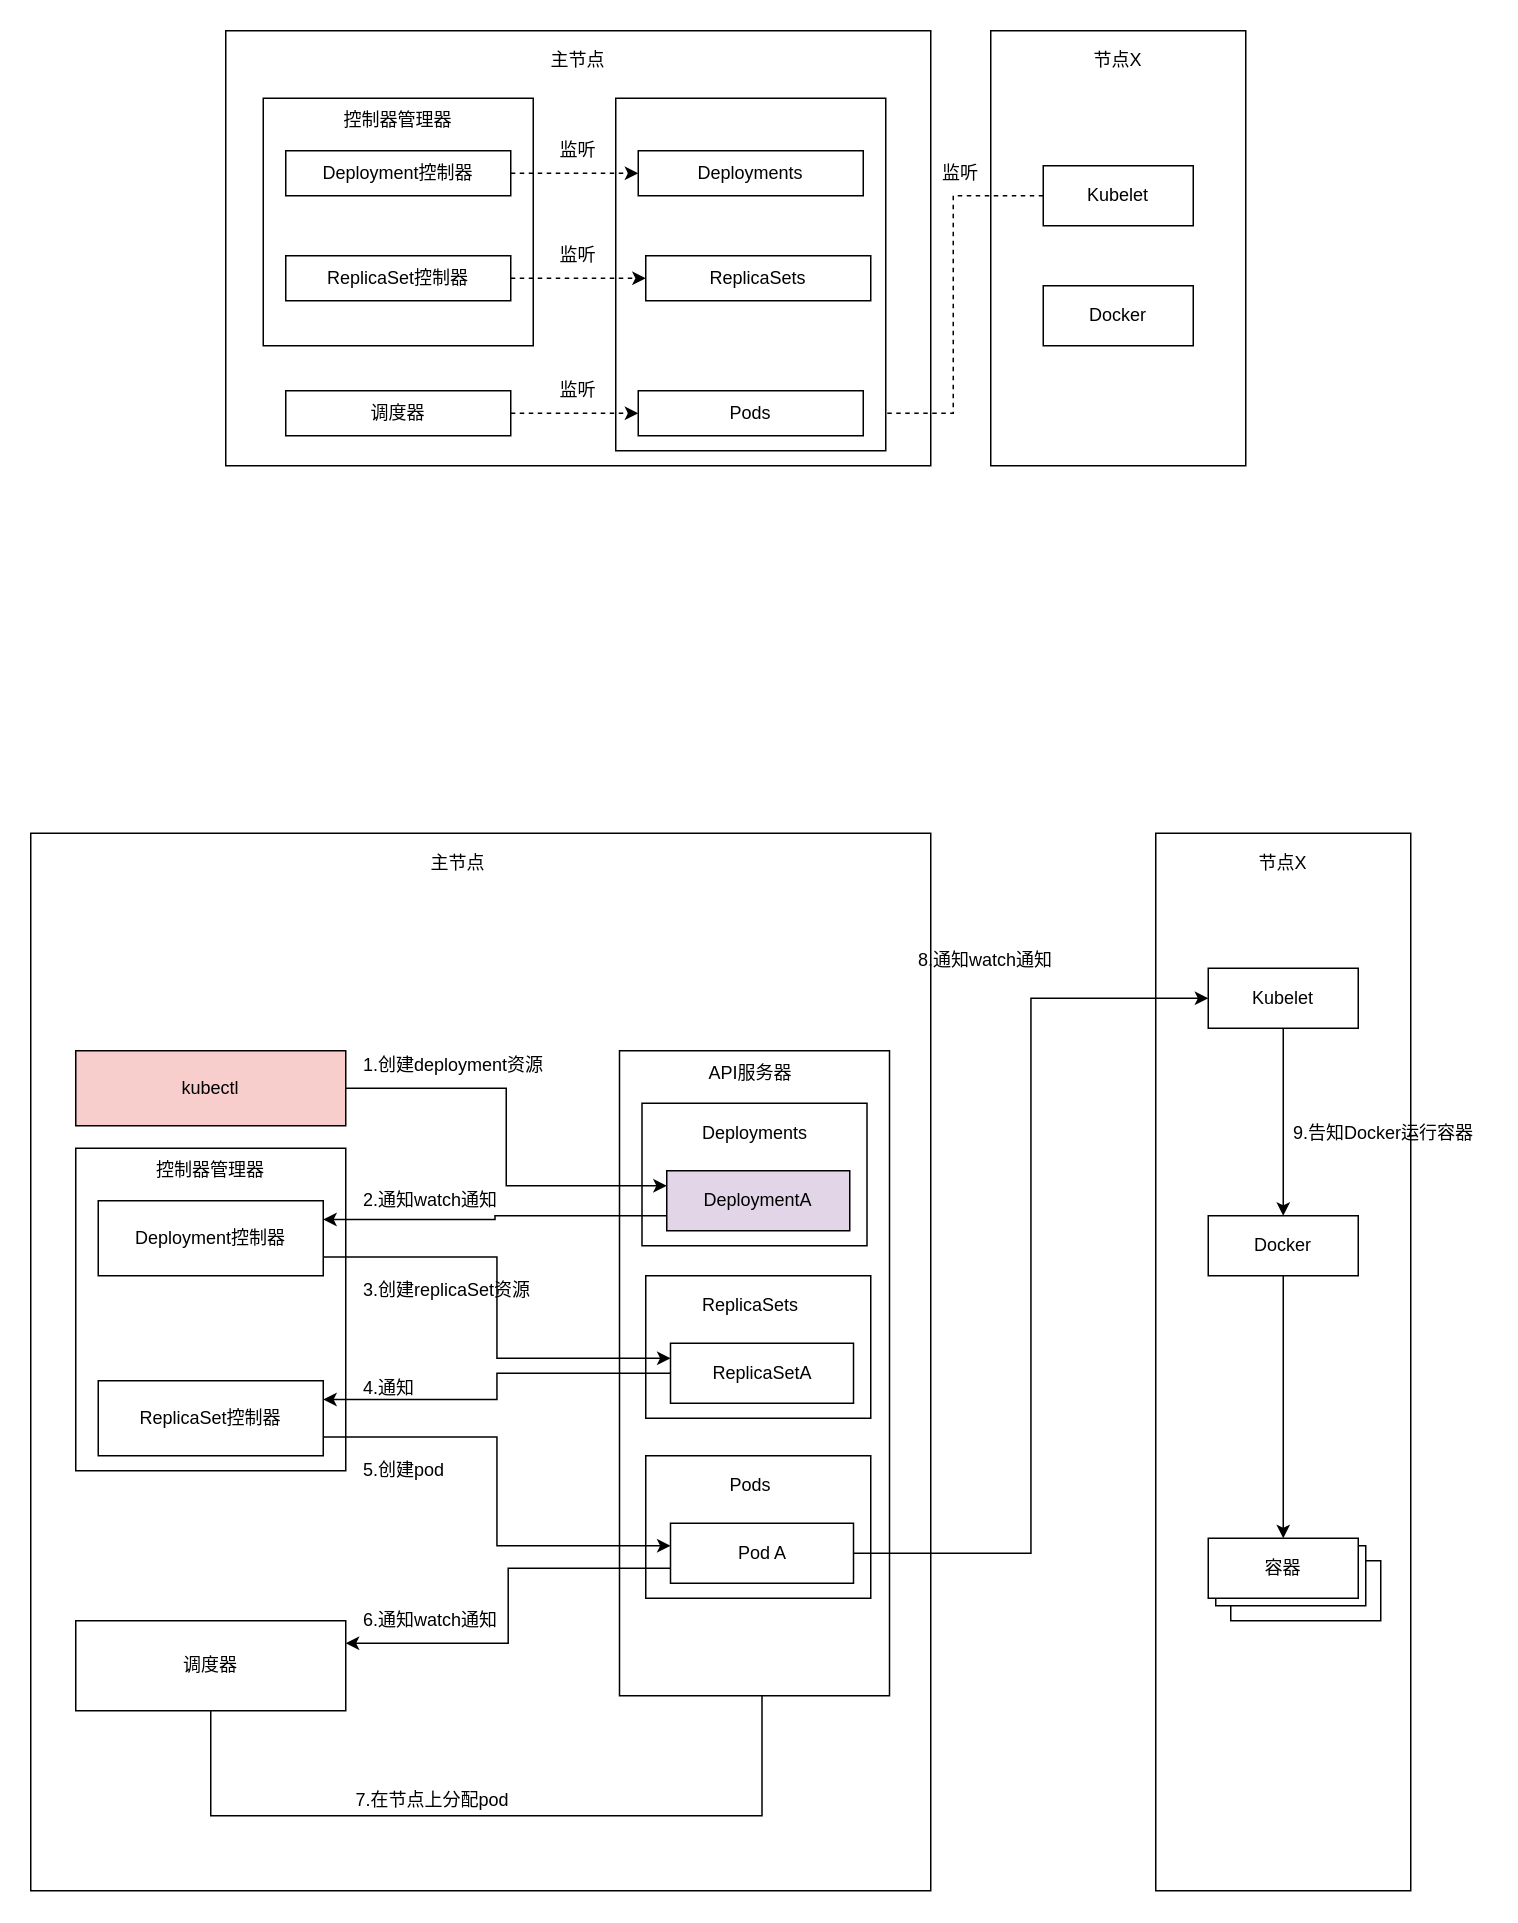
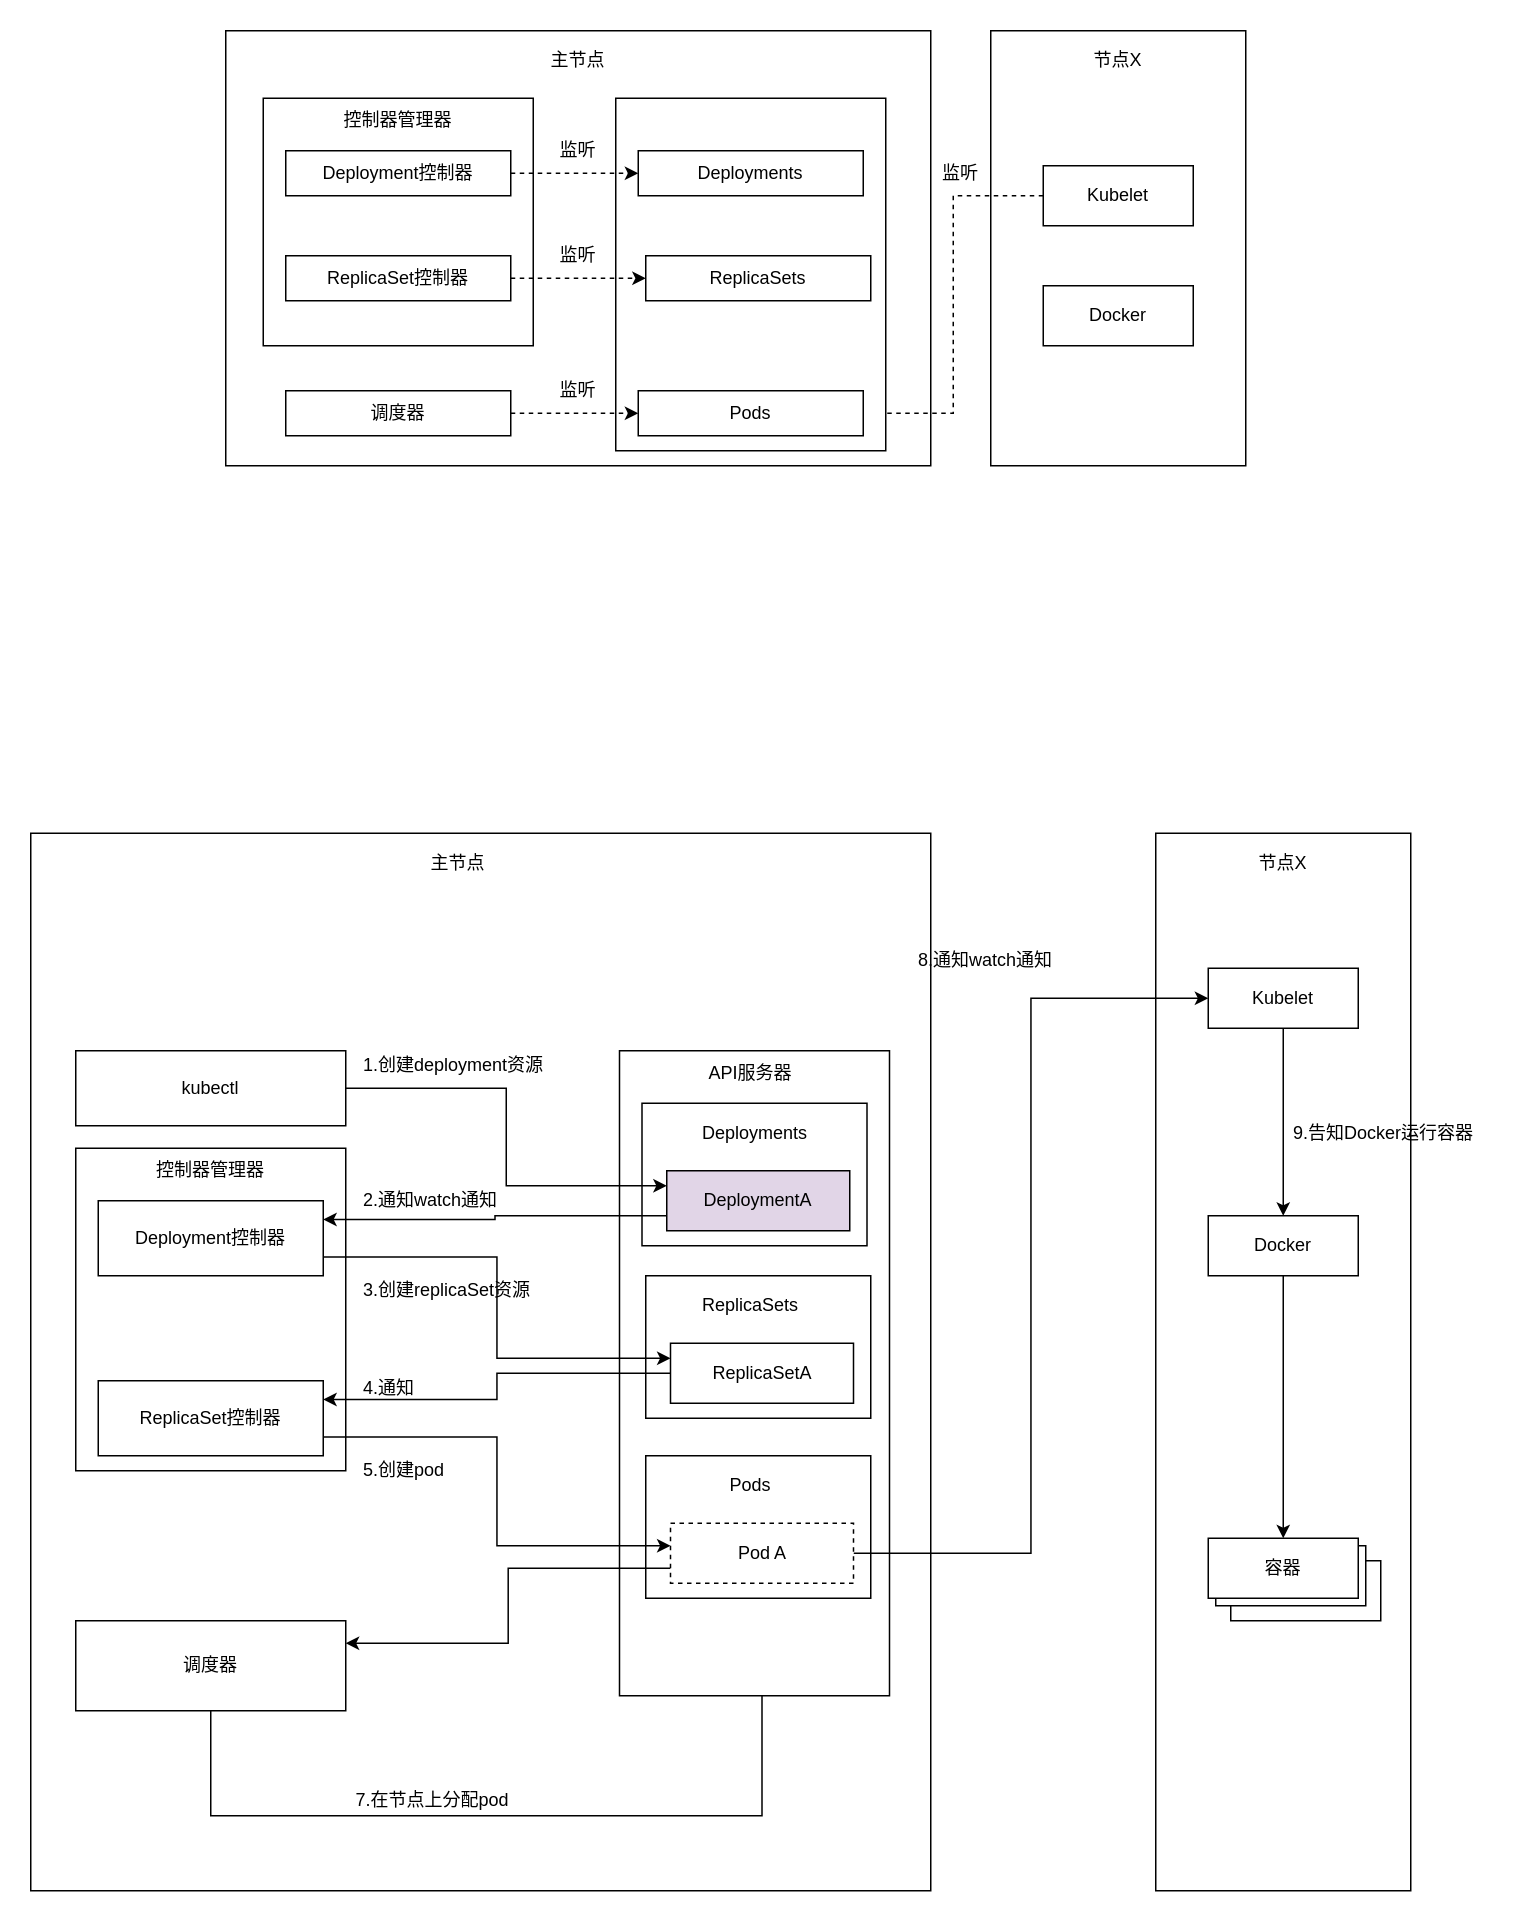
node "kubectl": fillcolor #f8cecc -> #ffffff
node "Pod A": style solid -> dashed
node "6.通知watch通知": removed
